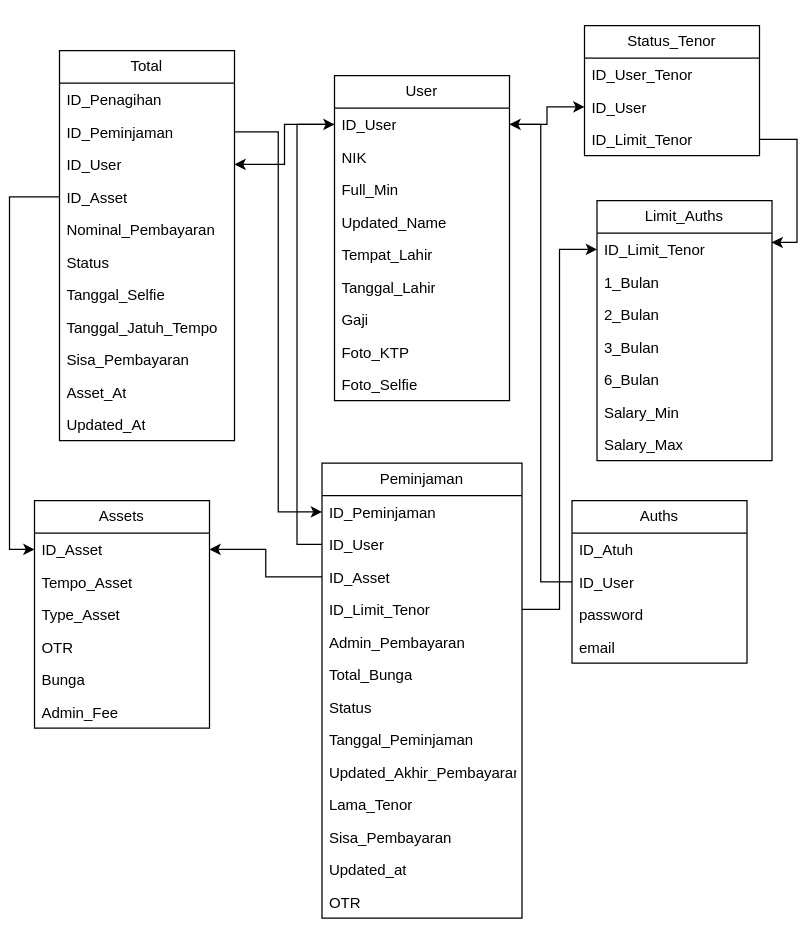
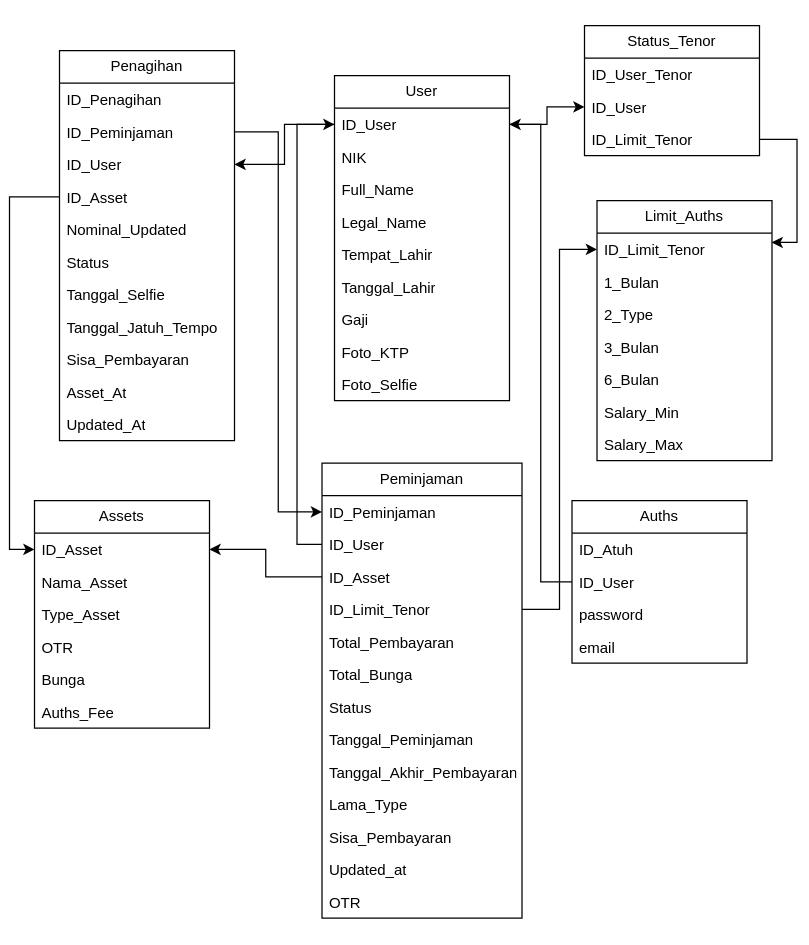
node "Total": label "Total" -> "Penagihan"
node "Full_Min": label "Full_Min" -> "Full_Name"
node "Updated_Name": label "Updated_Name" -> "Legal_Name"
node "Nominal_Pembayaran": label "Nominal_Pembayaran" -> "Nominal_Updated"
node "2_Bulan": label "2_Bulan" -> "2_Type"
node "Tempo_Asset": label "Tempo_Asset" -> "Nama_Asset"
node "Admin_Pembayaran": label "Admin_Pembayaran" -> "Total_Pembayaran"
node "Admin_Fee": label "Admin_Fee" -> "Auths_Fee"
node "Updated_Akhir_Pembayaran": label "Updated_Akhir_Pembayaran" -> "Tanggal_Akhir_Pembayaran"
node "Lama_Tenor": label "Lama_Tenor" -> "Lama_Type"
